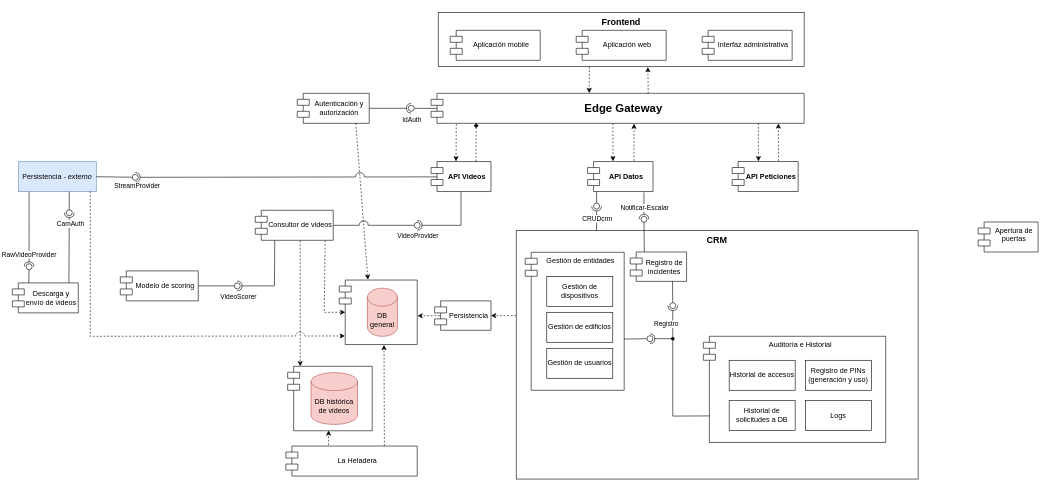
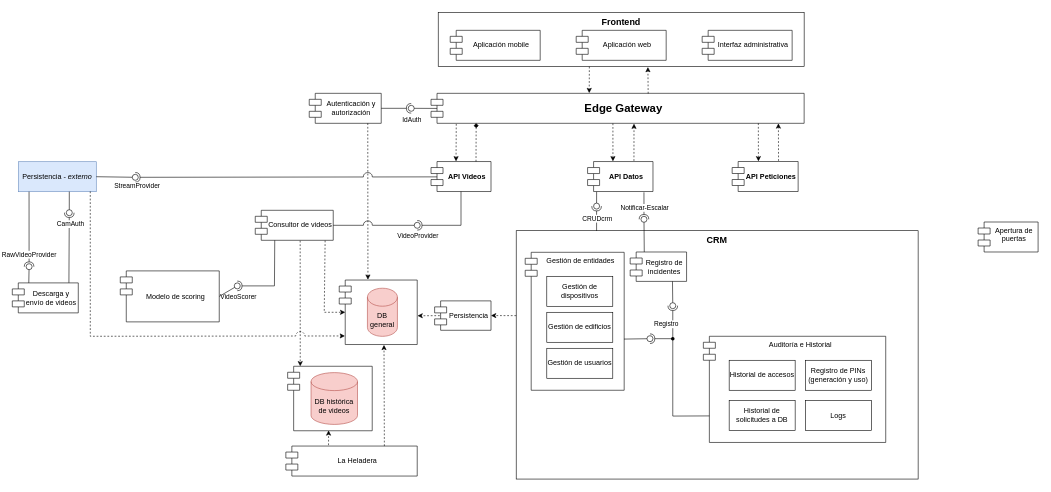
node "Autenticación y autorización": moved (333, 108) -> (345, 108)
node "Modelo de scoring": size 78x30 -> 99x51
